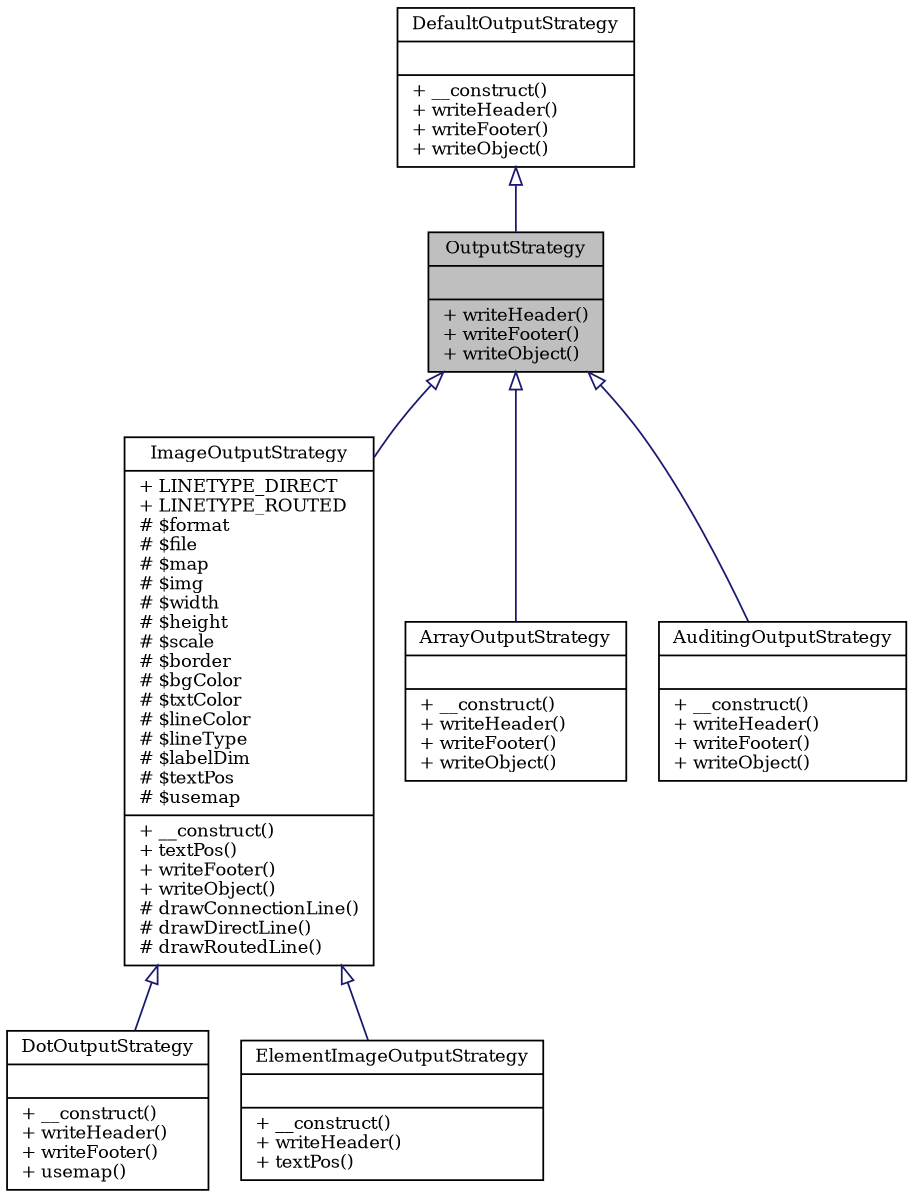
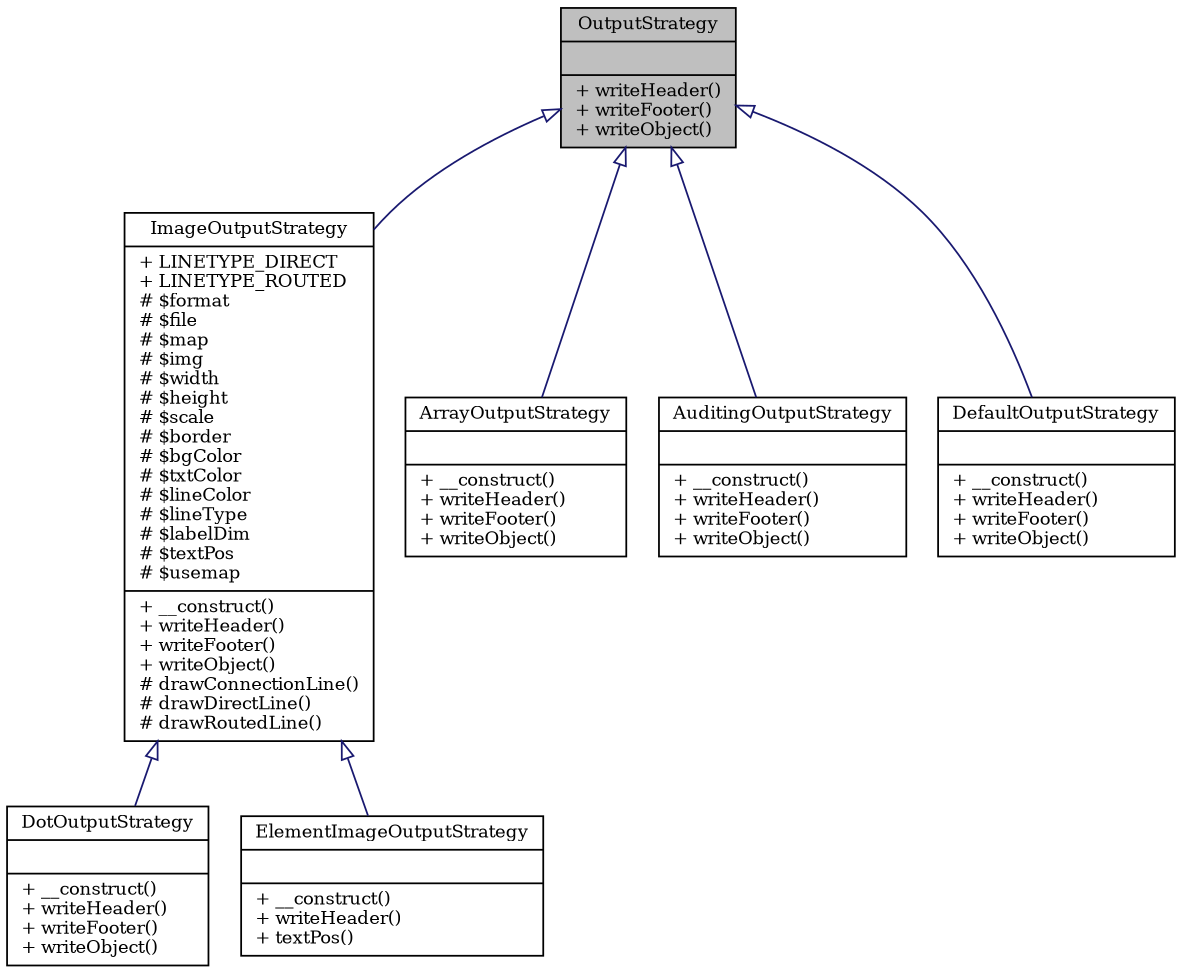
edge "OutputStrategy" -> "DefaultOutputStrategy": reversed
node "ImageOutputStrategy": text "+ textPos()" -> "+ writeHeader()"
node "DotOutputStrategy": text "+ usemap()" -> "+ writeObject()"
